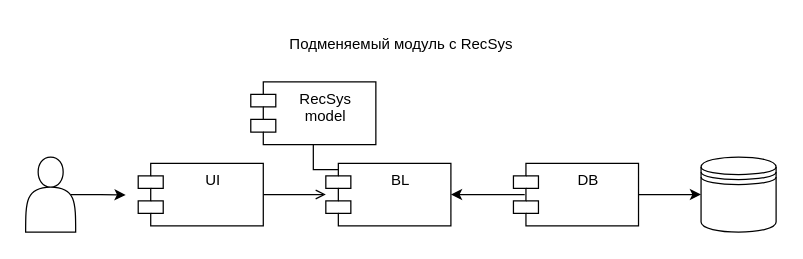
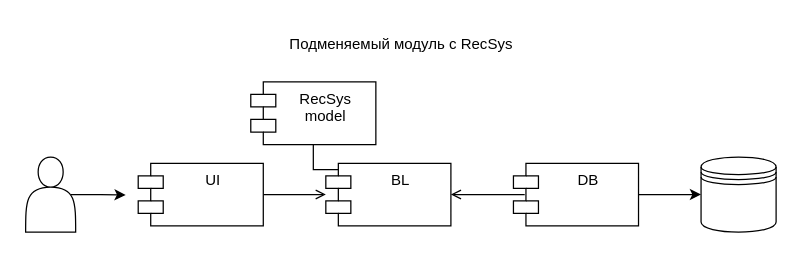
edge "DB" -> "BL": arrowhead classic -> open
